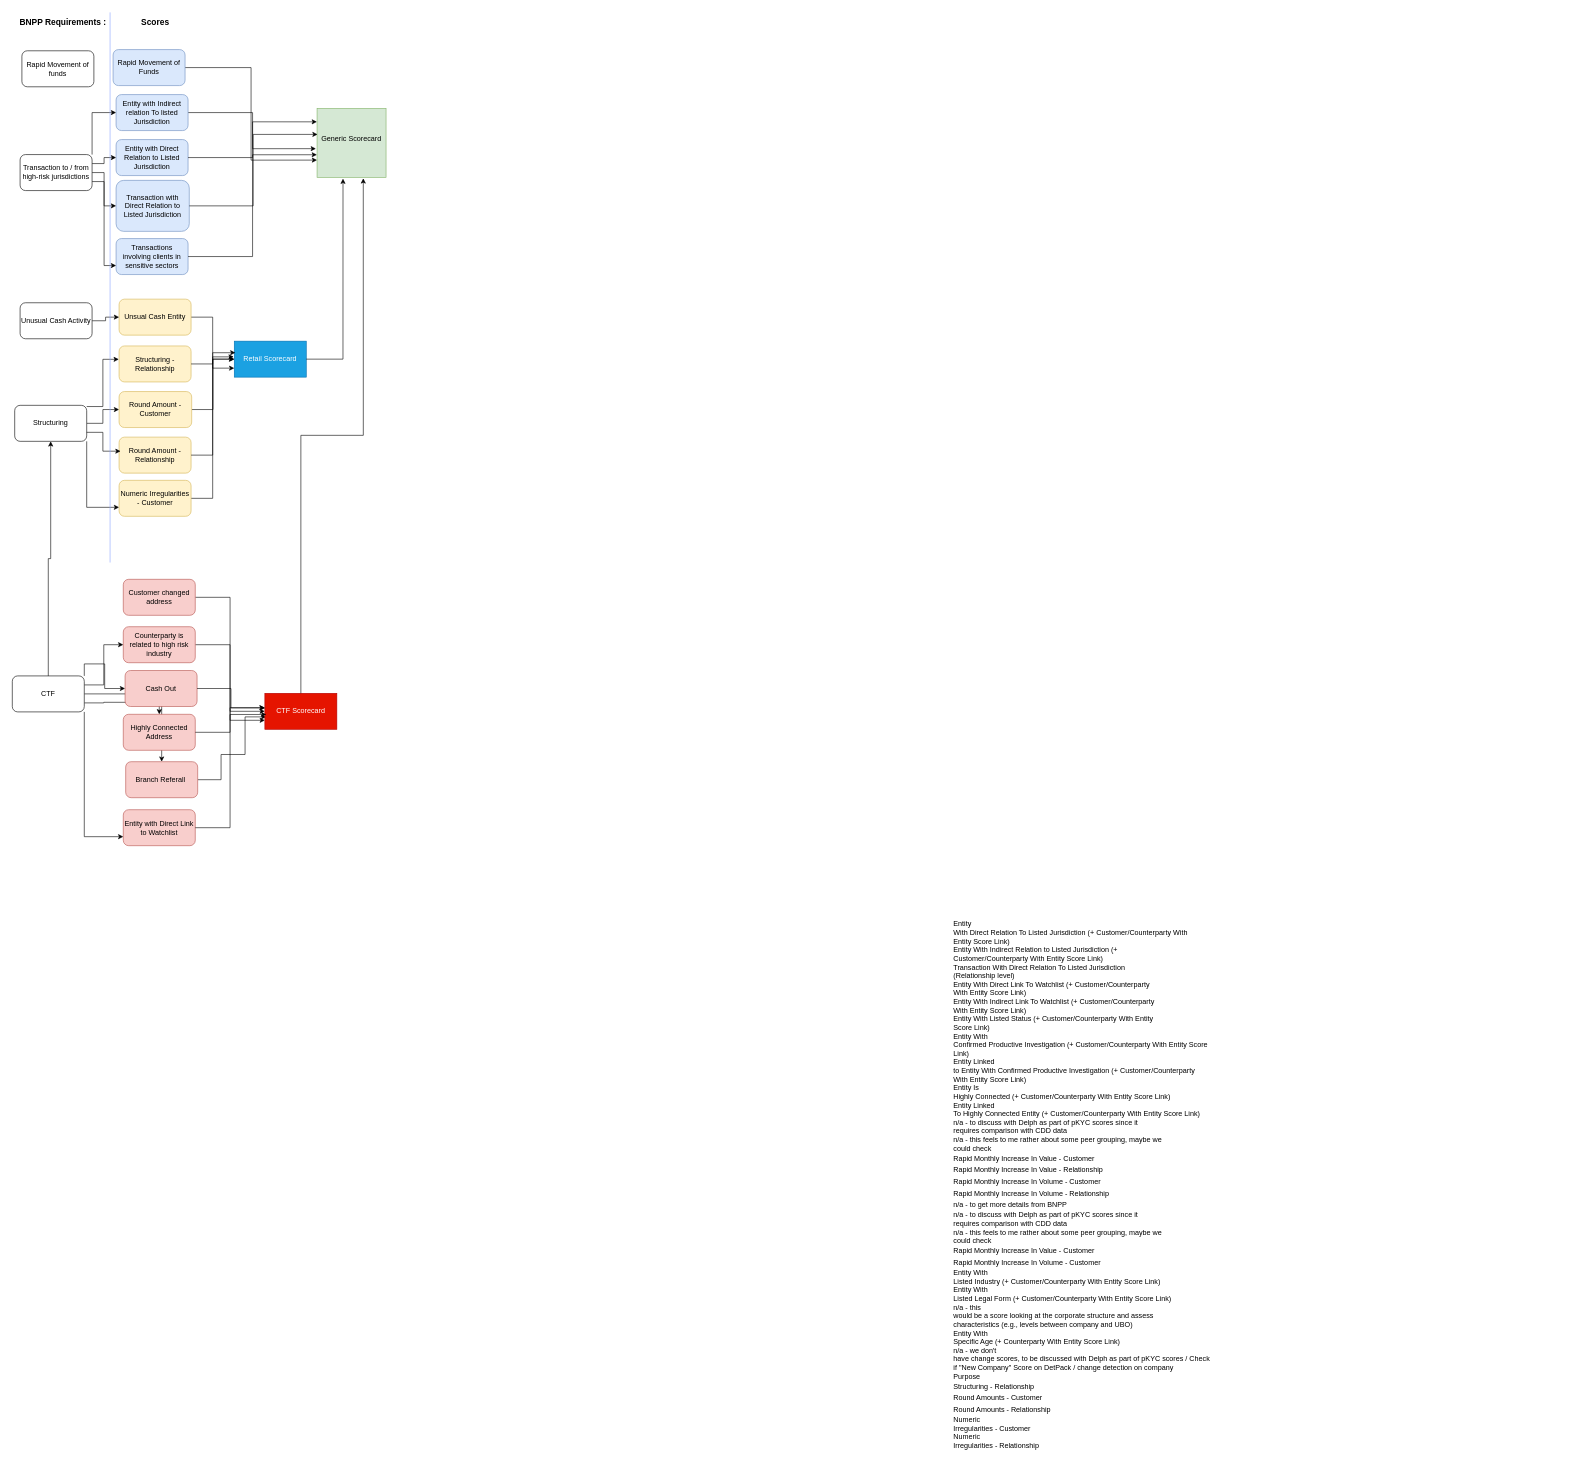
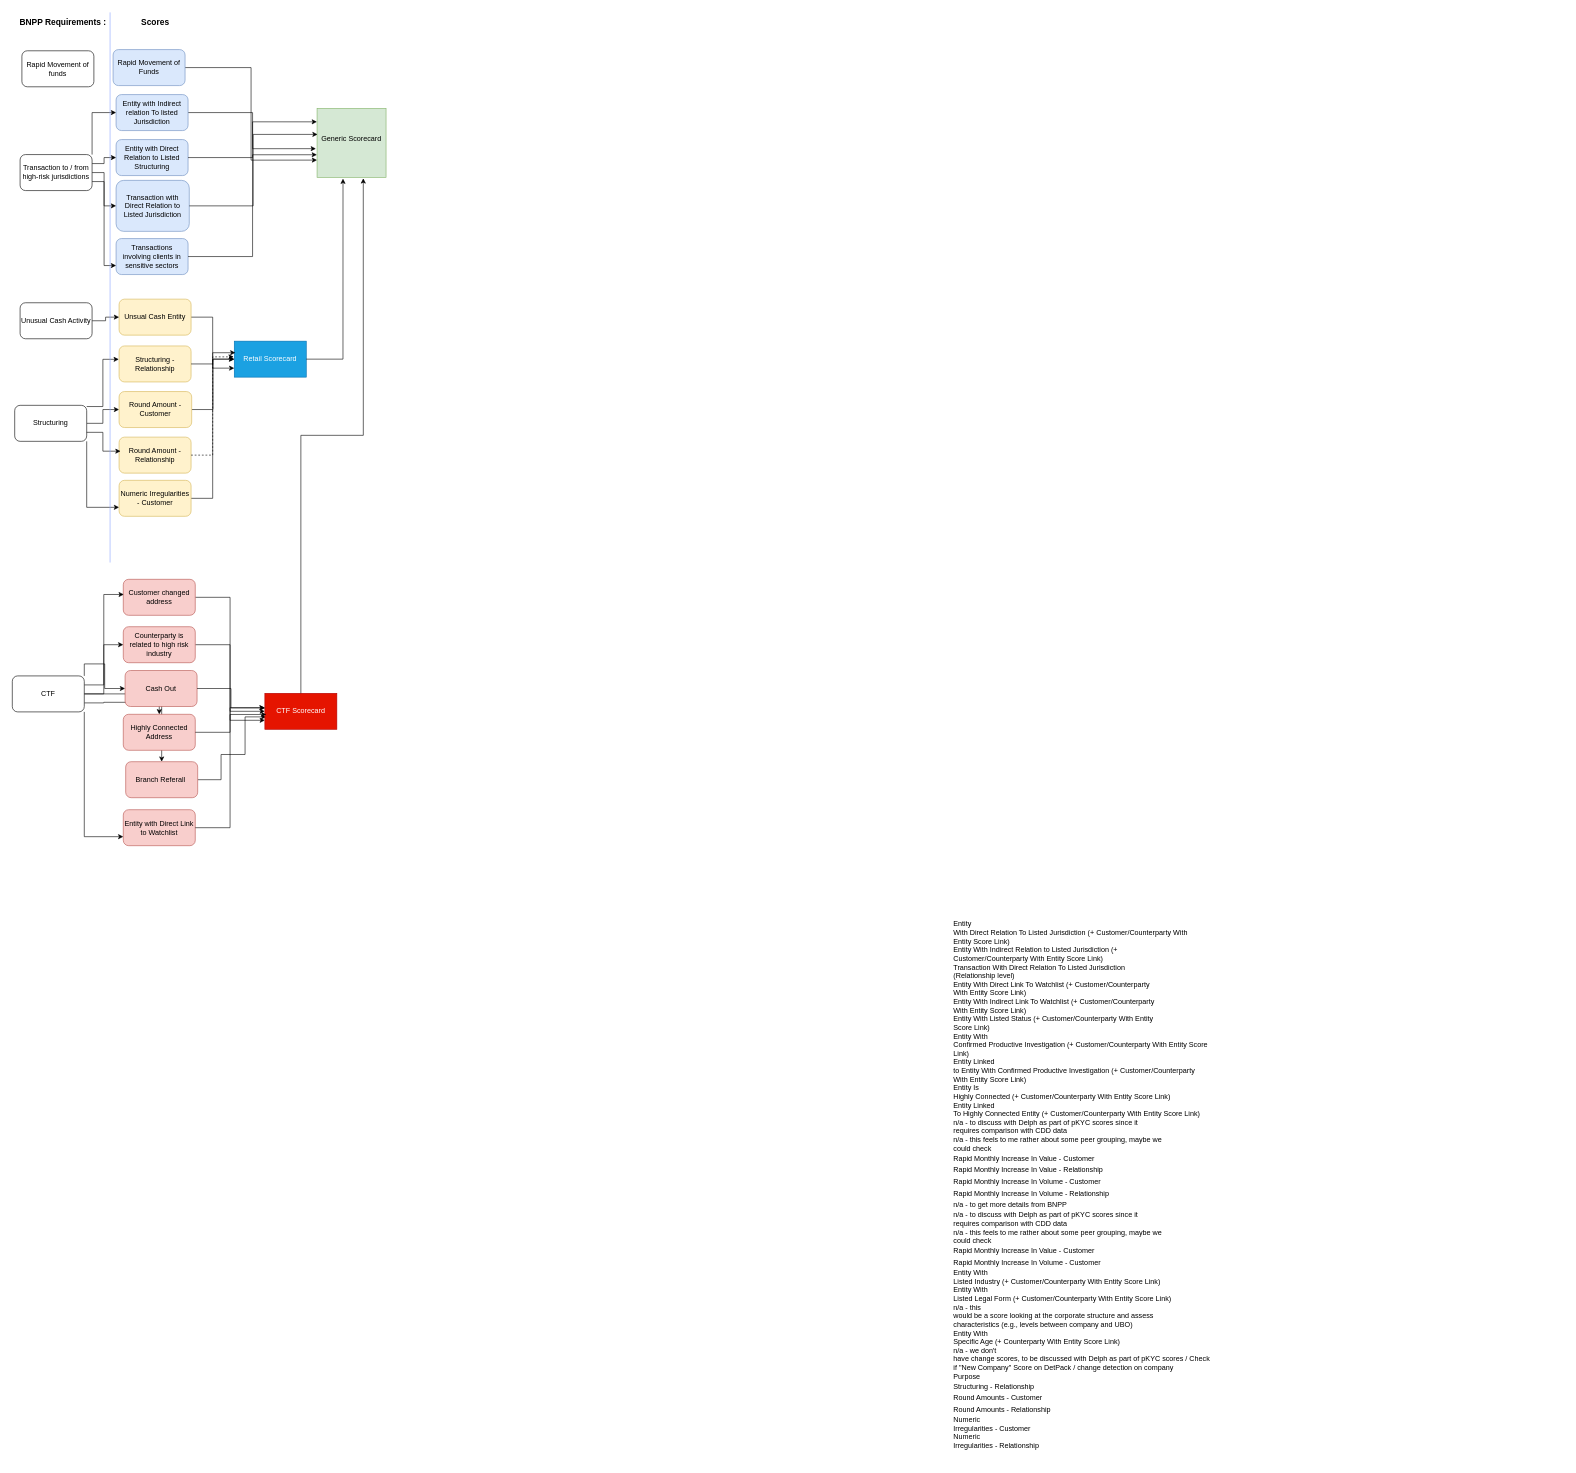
node "Entity with Direct Relation to Listed Jurisdiction": label "Entity with Direct Relation to Listed Jurisdiction" -> "Entity with Direct Relation to Listed Structuring"
edge "Round Amount - Relationship" -> "Retail Scorecard": style solid -> dashed
edge "CTF" -> "Structuring": now "CTF" -> "Customer changed address"
